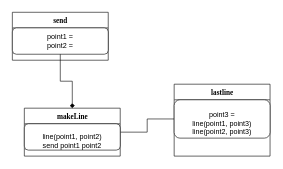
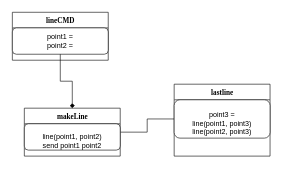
node "send": label "send" -> "lineCMD"
